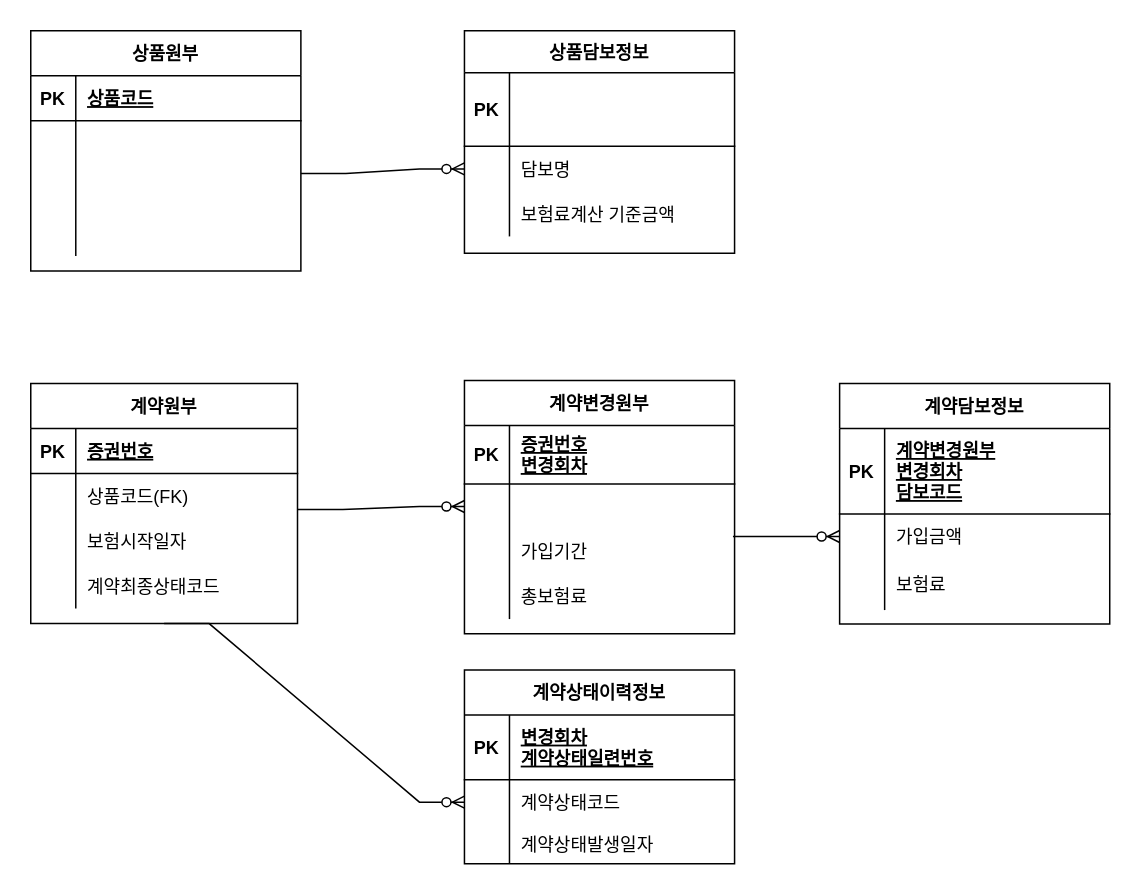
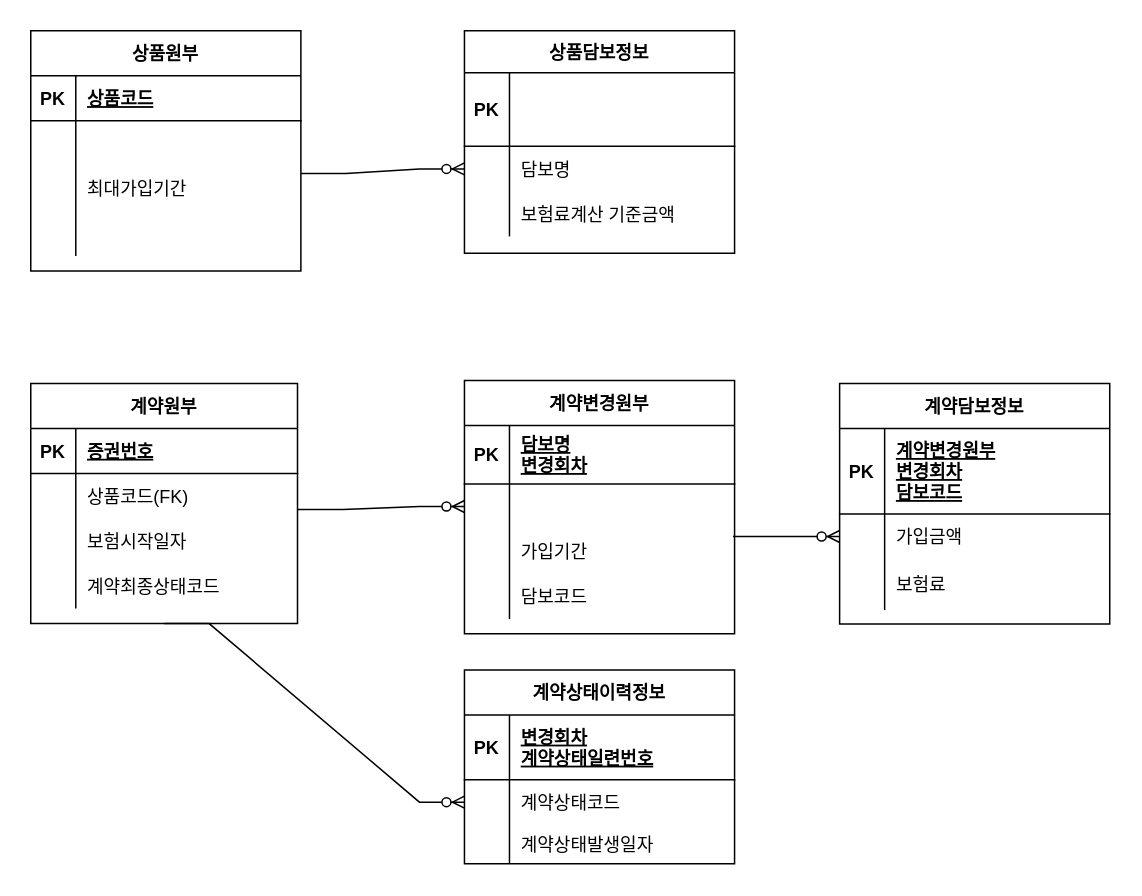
node "최대가입기간": added
node "증권번호 변경회차": label "증권번호 변경회차" -> "담보명 변경회차"
node "총보험료": label "총보험료" -> "담보코드"
